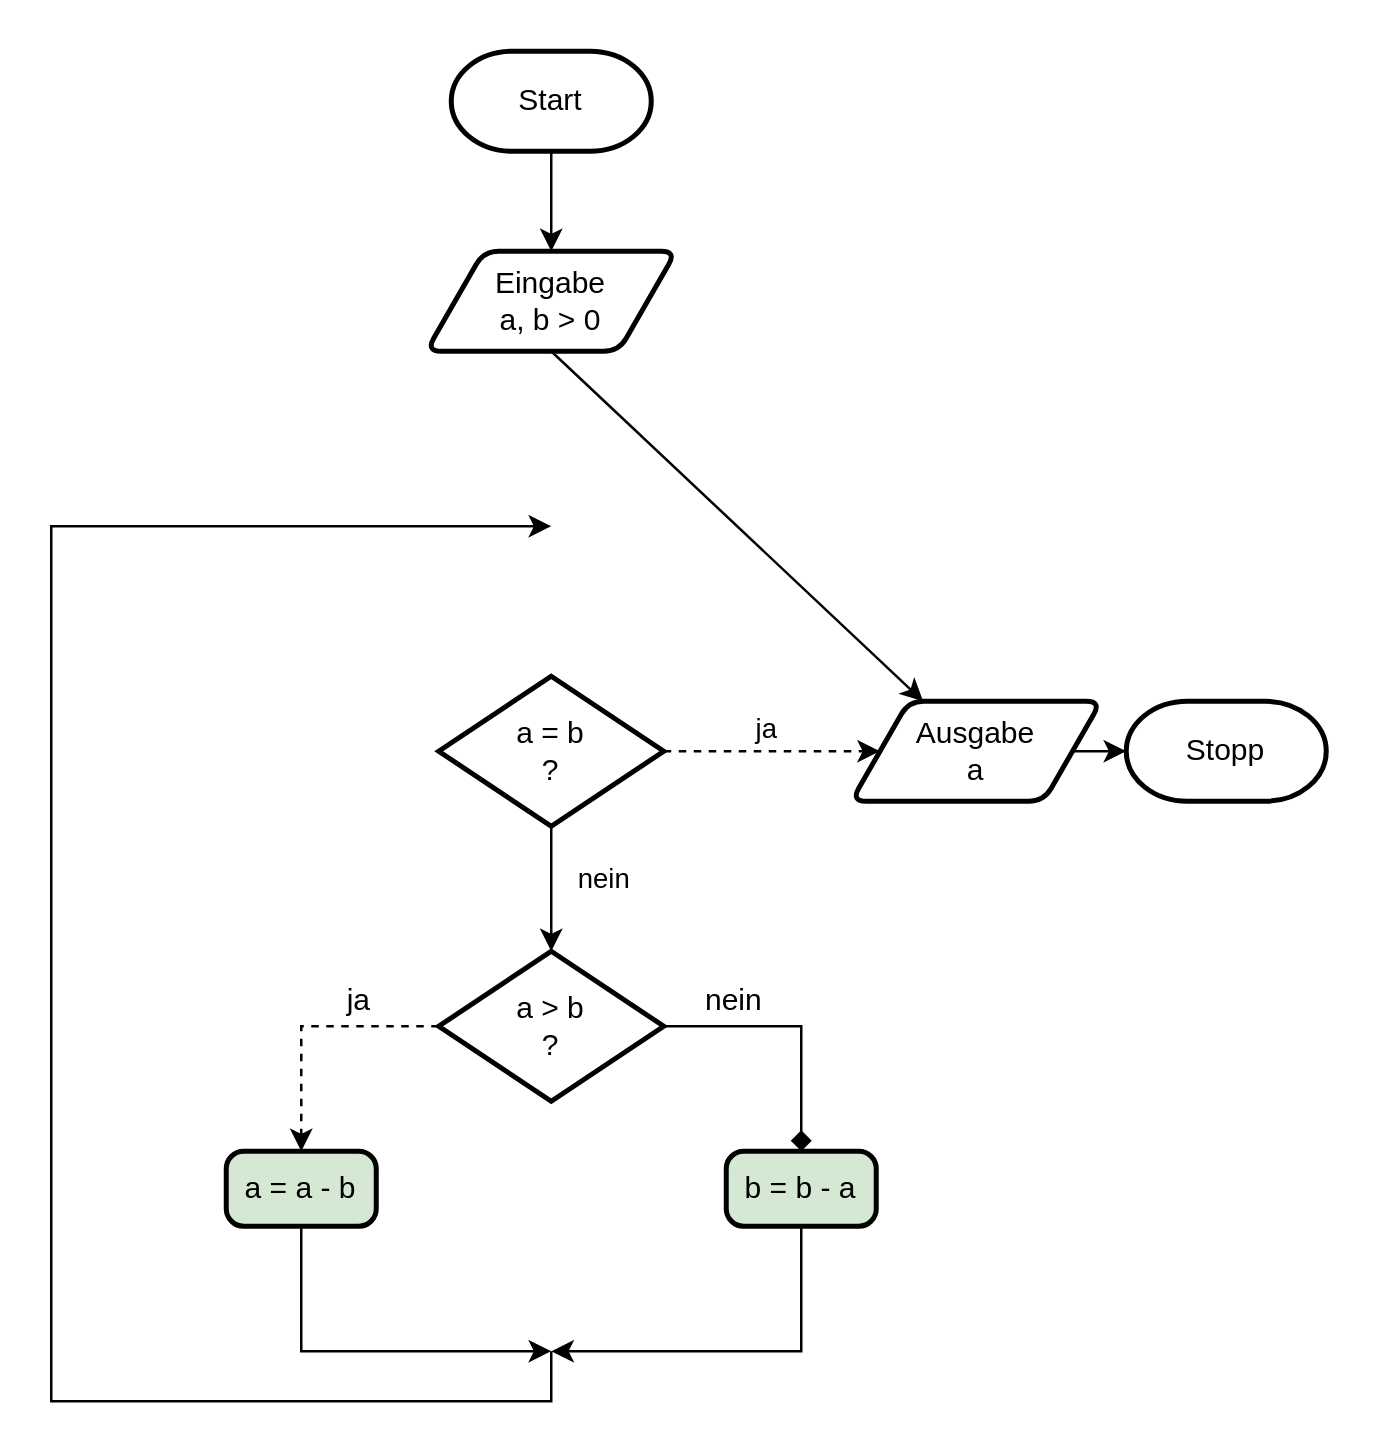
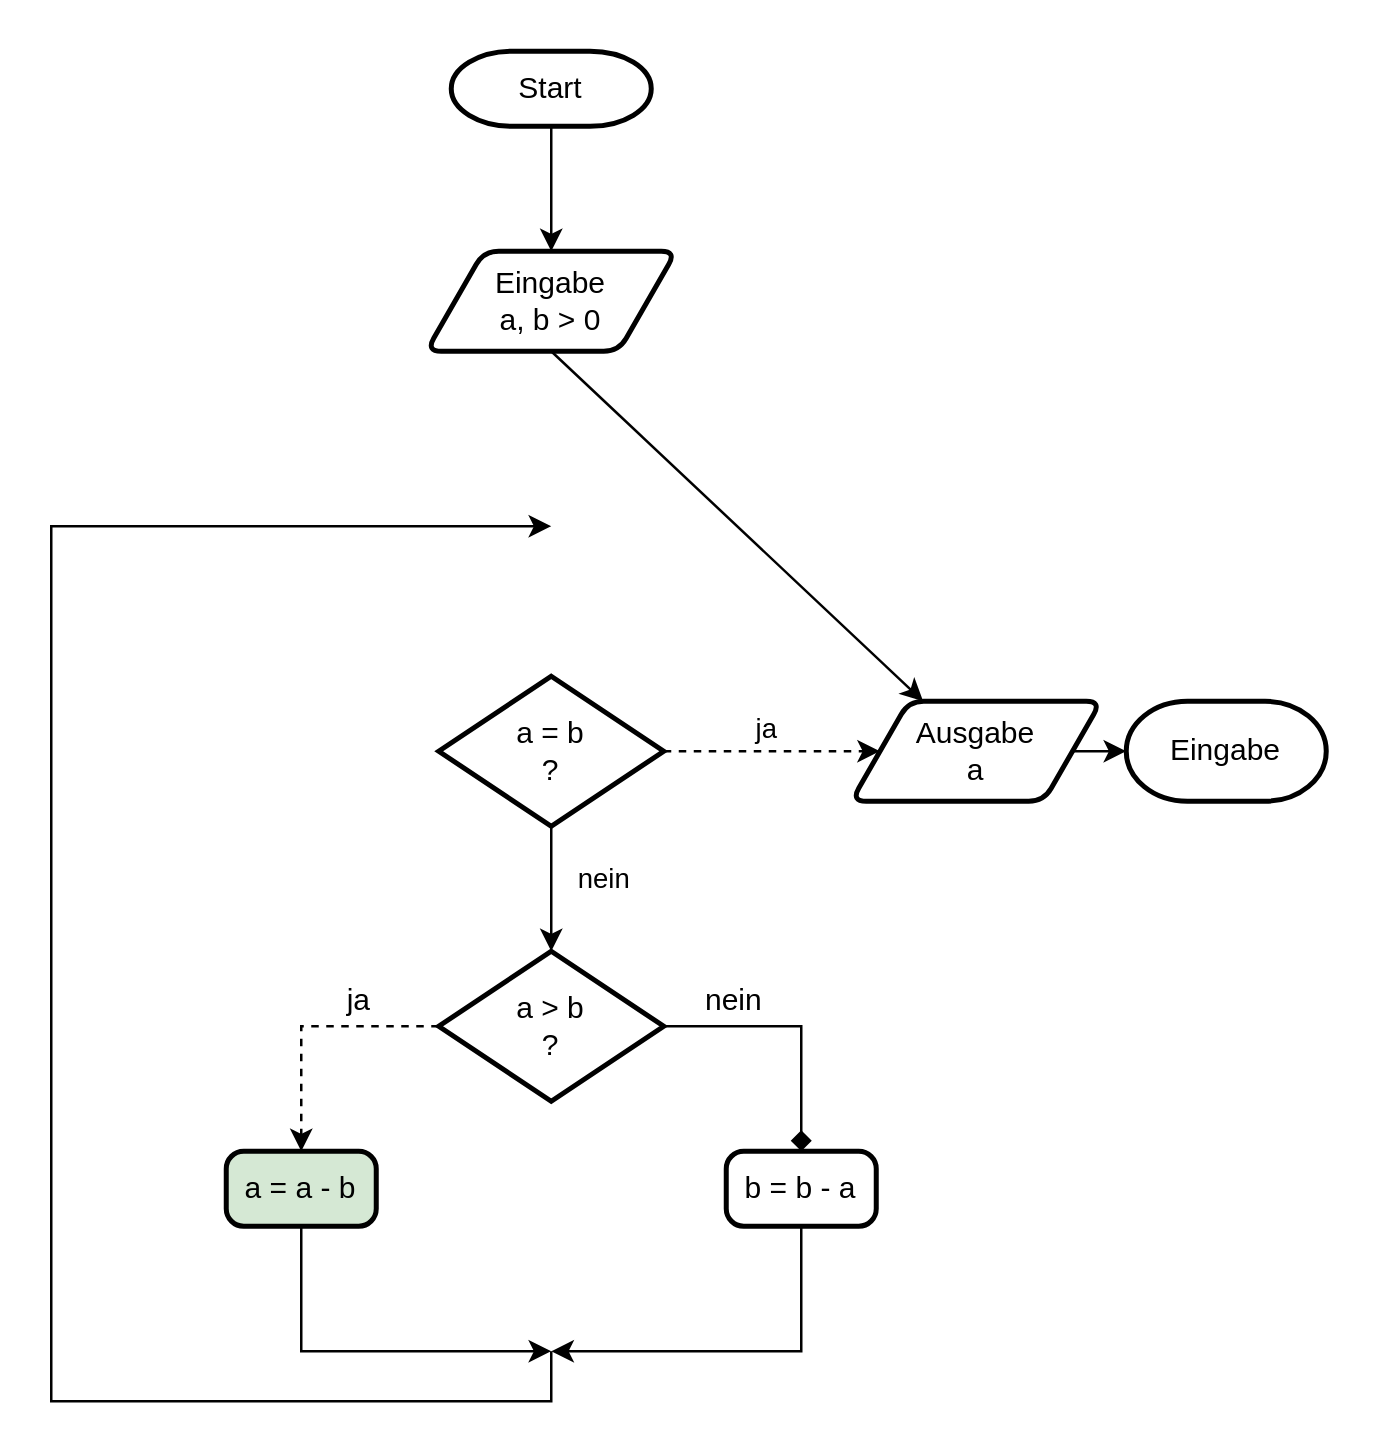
node "Start": size 200x100 -> 200x75
node "Stopp": label "Stopp" -> "Eingabe"
node "b = b - a": fillcolor #d5e8d4 -> #ffffff
